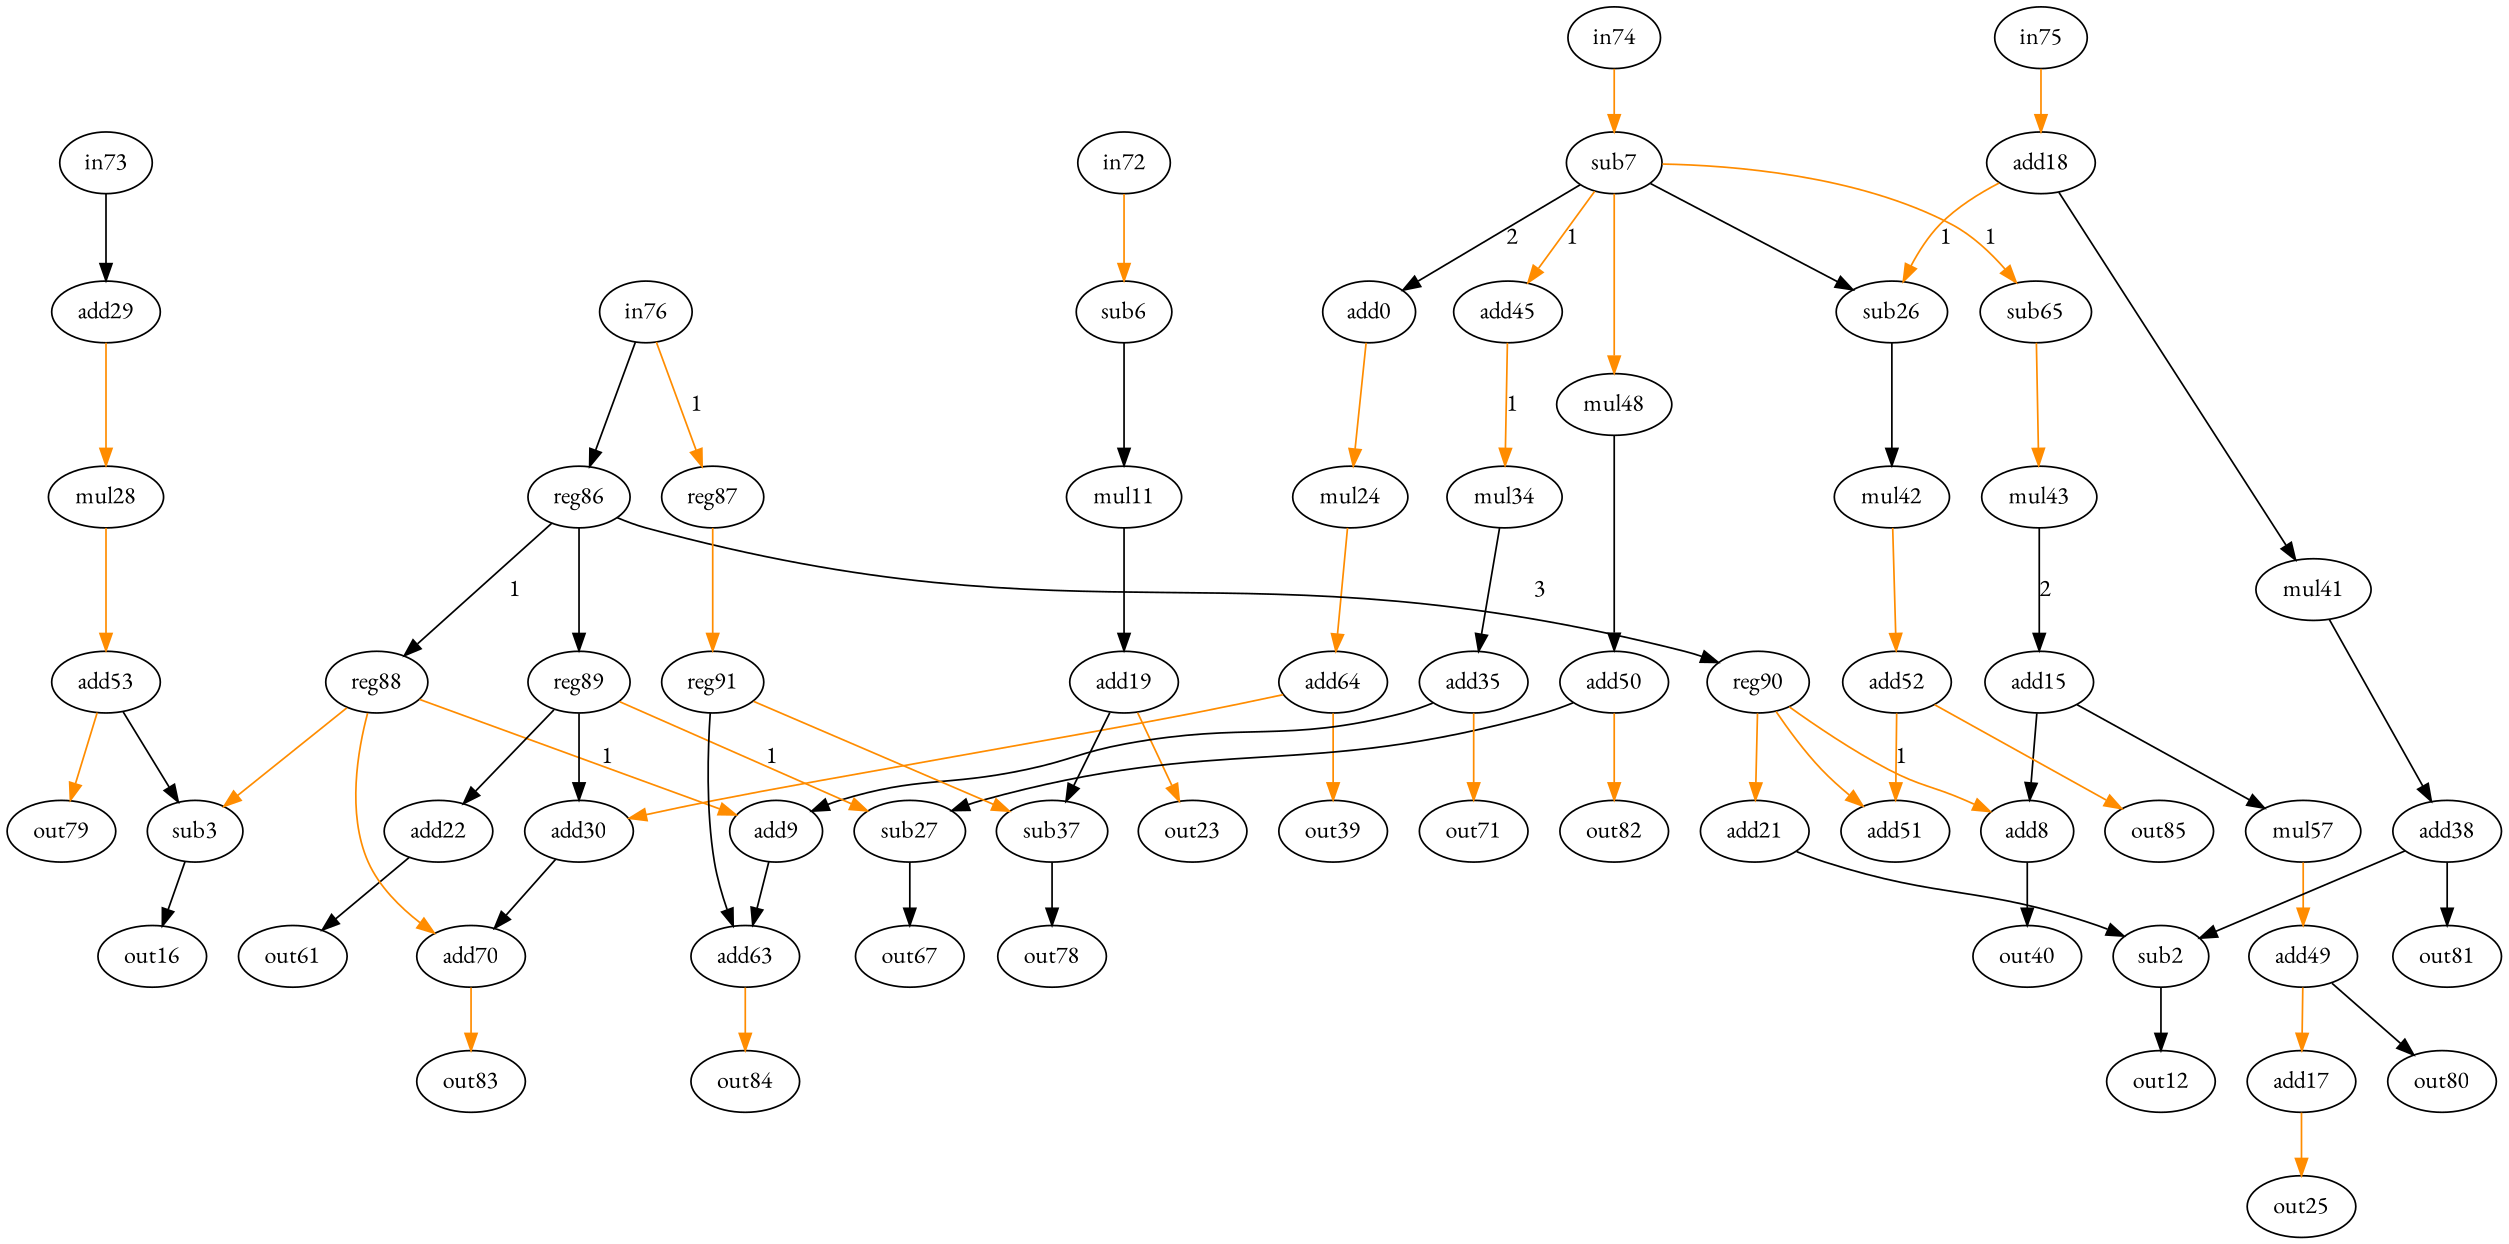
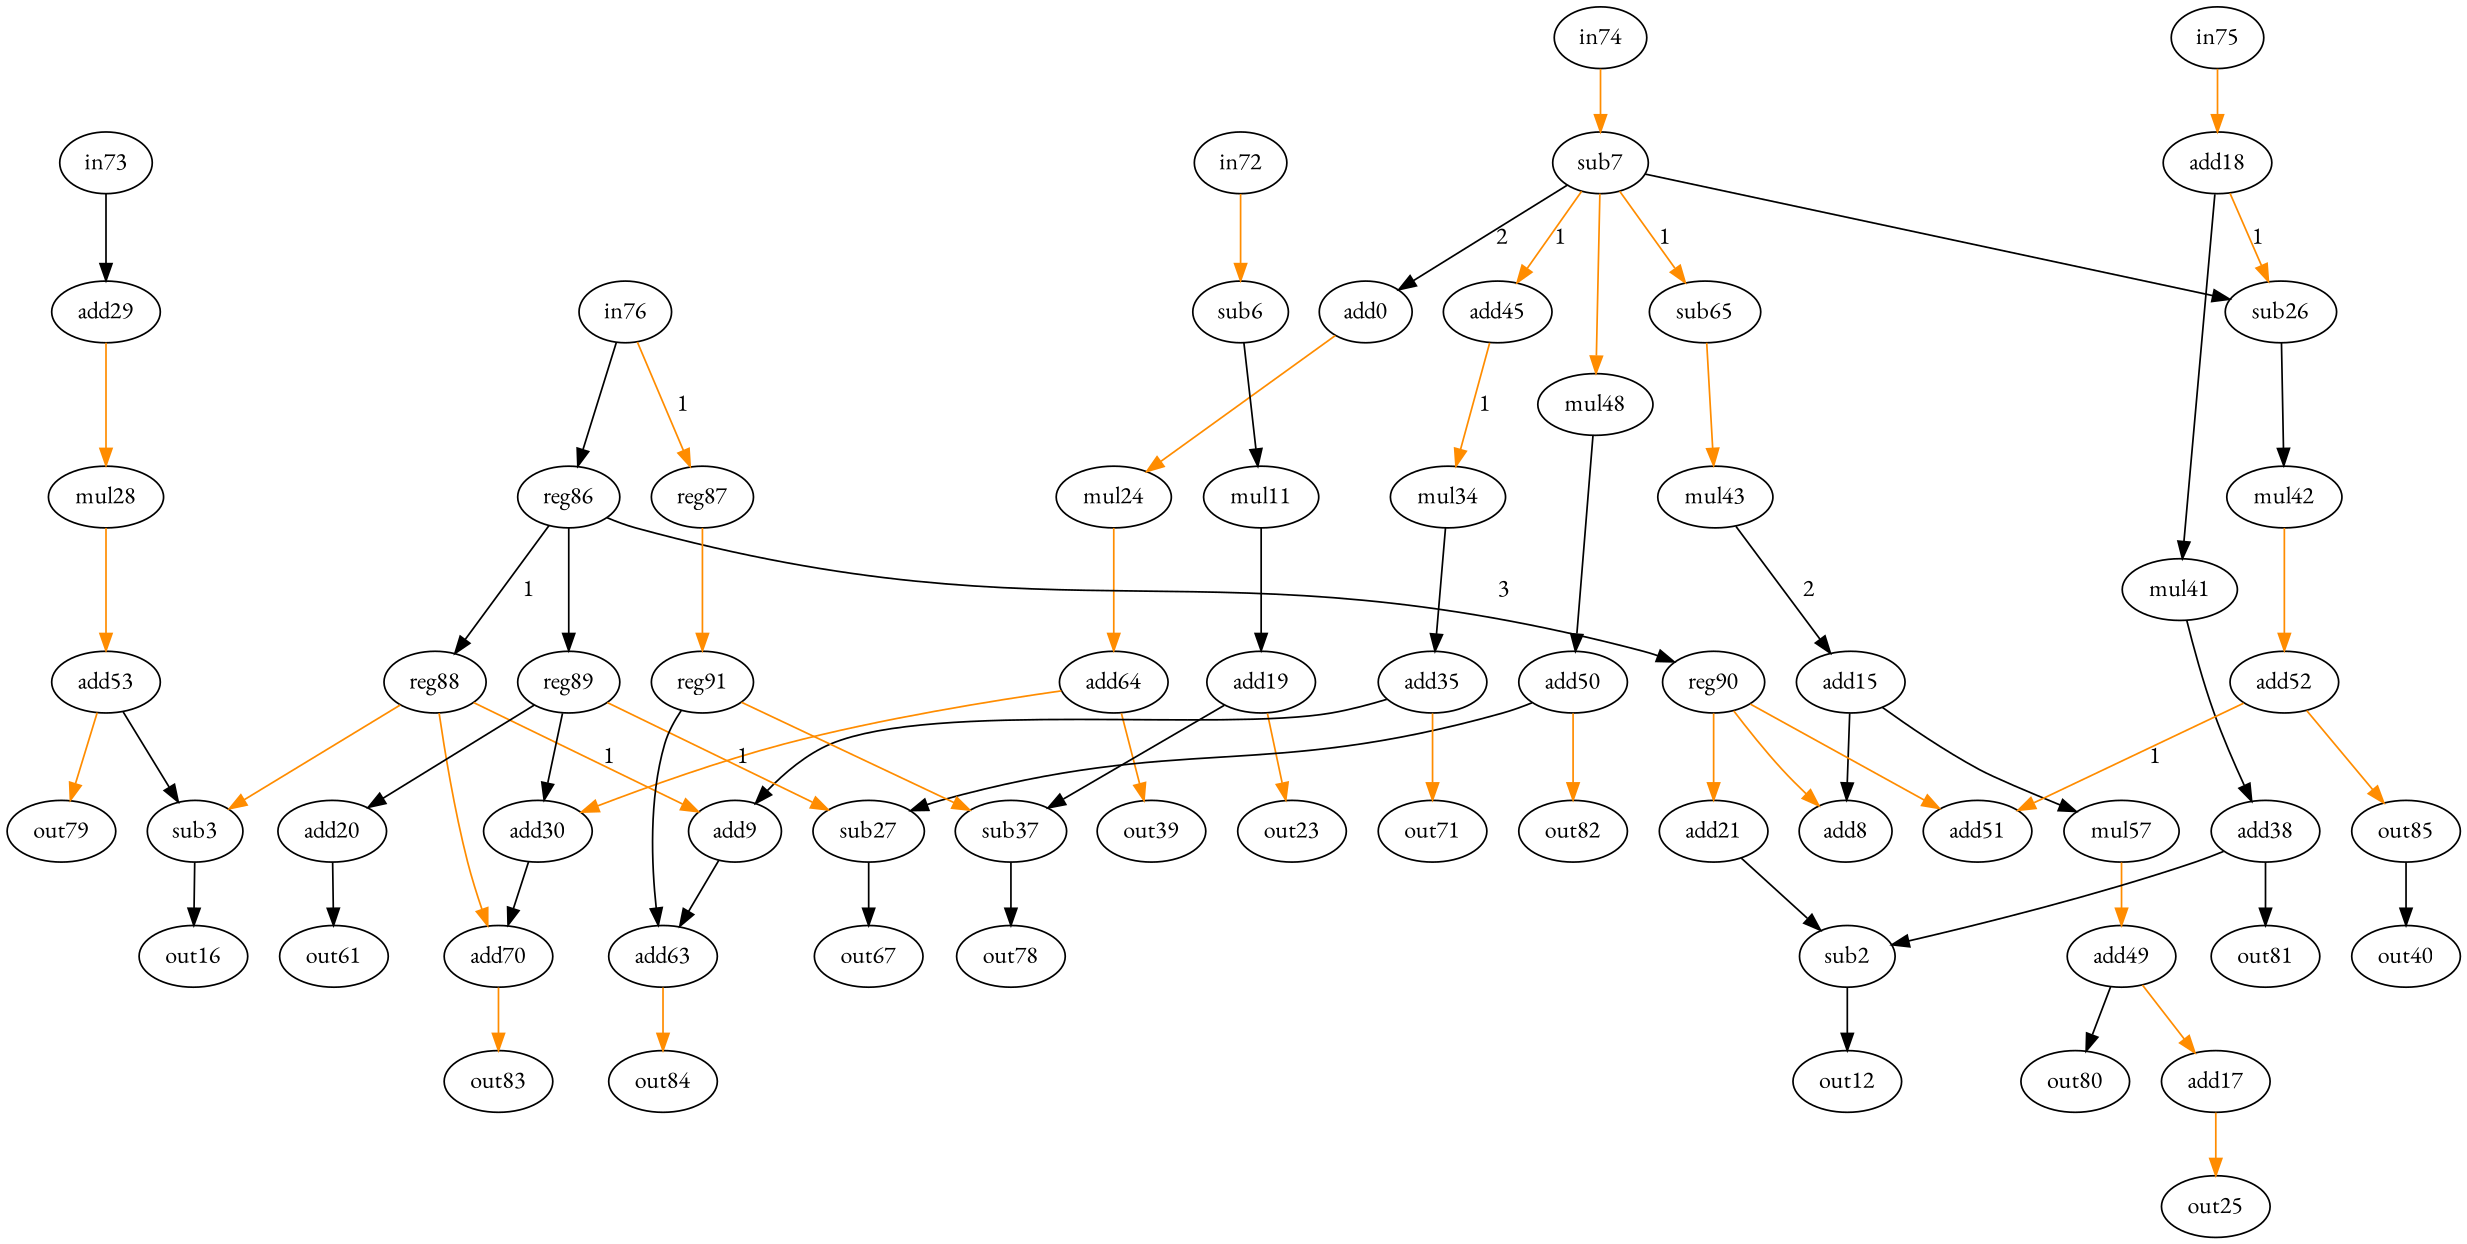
node "add22": label "add22" -> "add20"
edge "add8" -> "out40": now "out85" -> "out40"
